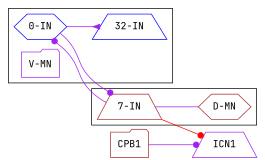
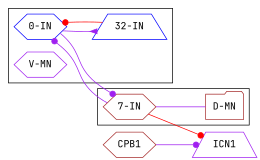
edge "32-IN" -> "0-IN": added
node "V-MN": shape folder -> hexagon
node "7-IN": shape trapezium -> hexagon
node "D-MN": shape hexagon -> folder
node "CPB1": shape folder -> hexagon
